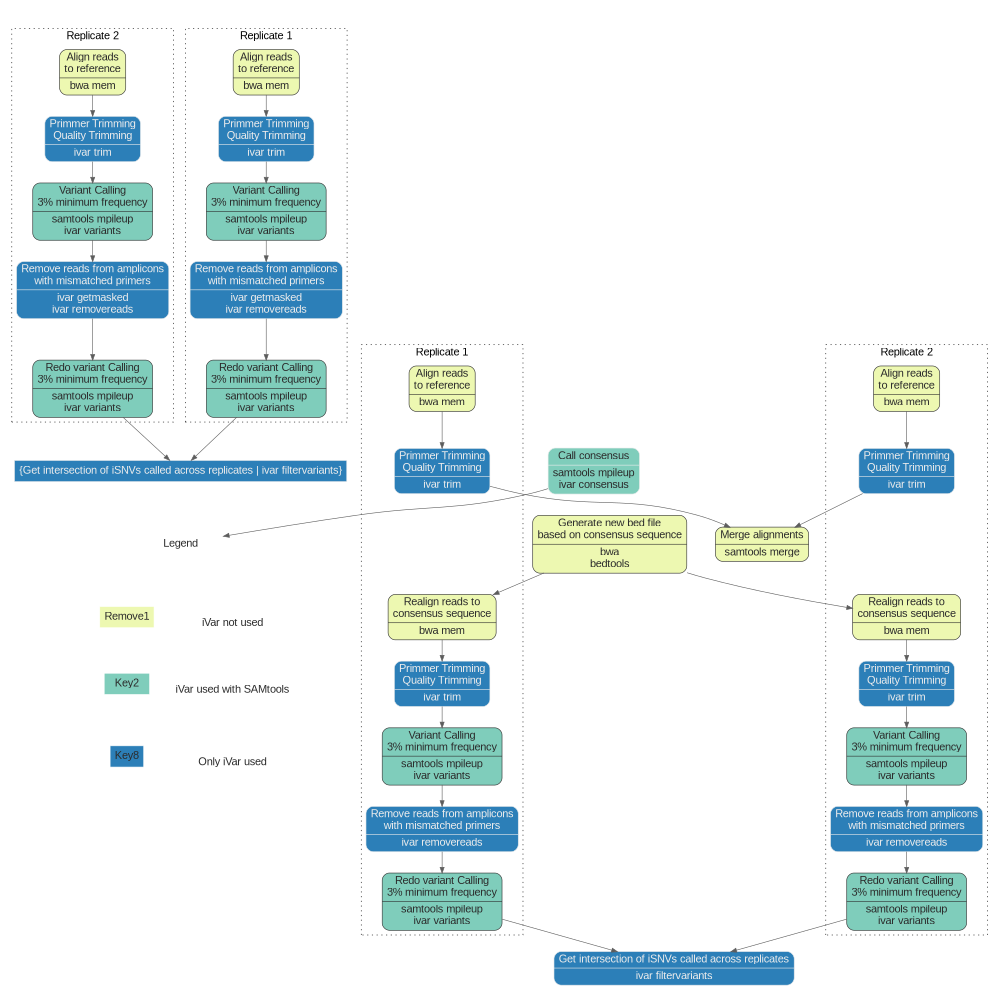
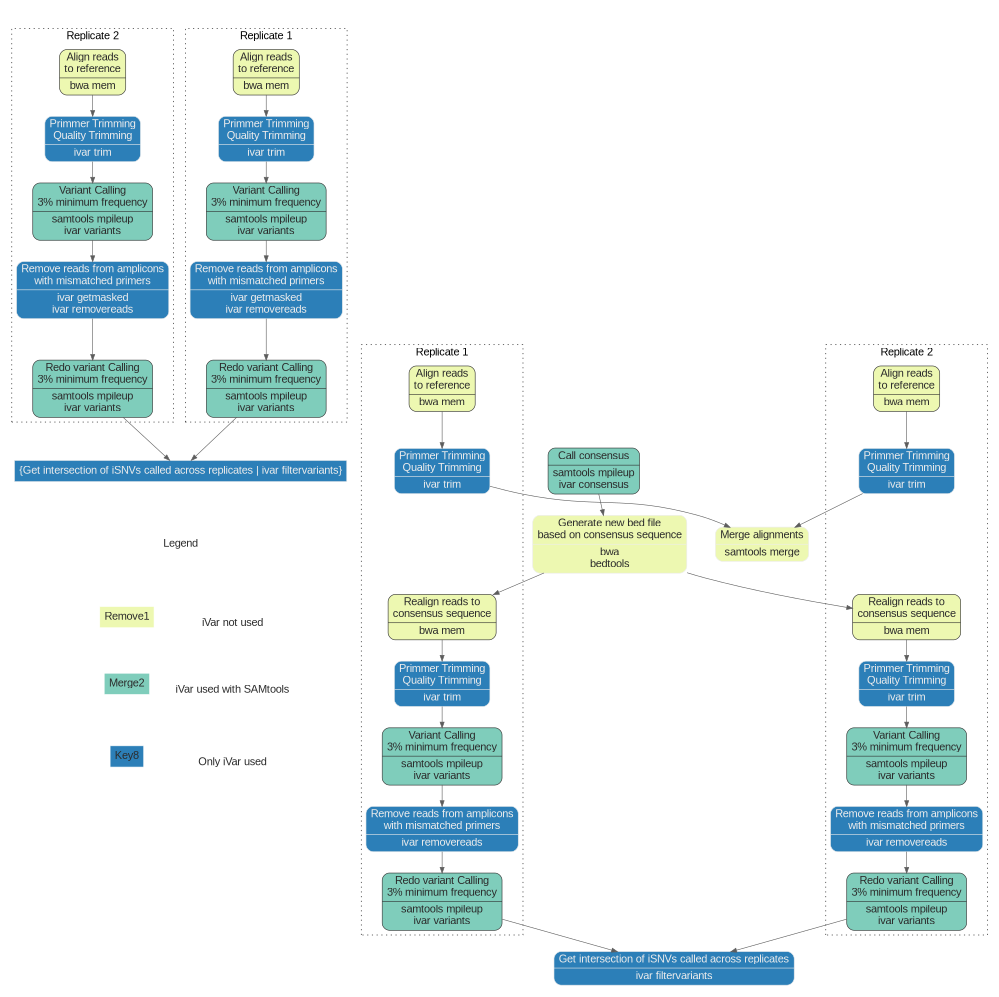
node "Call consensus": color #ececec -> #2b2b2b
edge "Call consensus" -> "Legend": now "Call consensus" -> "Generate new bed file"
node "Generate new bed file": color #2b2b2b -> #ececec
node "Merge alignments": color #2b2b2b -> #ececec
node "Key2": label "Key2" -> "Merge2"
